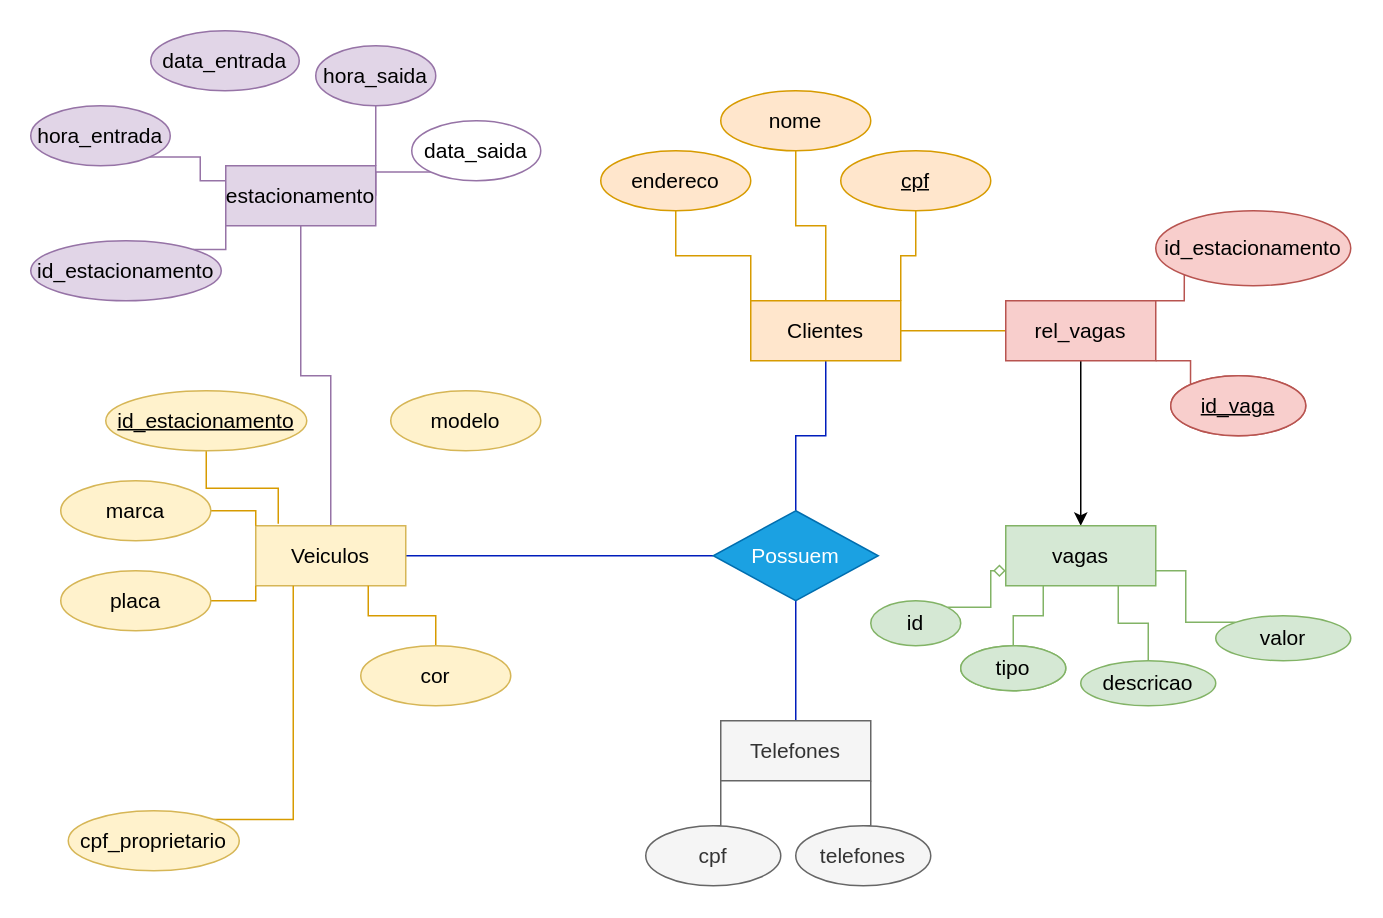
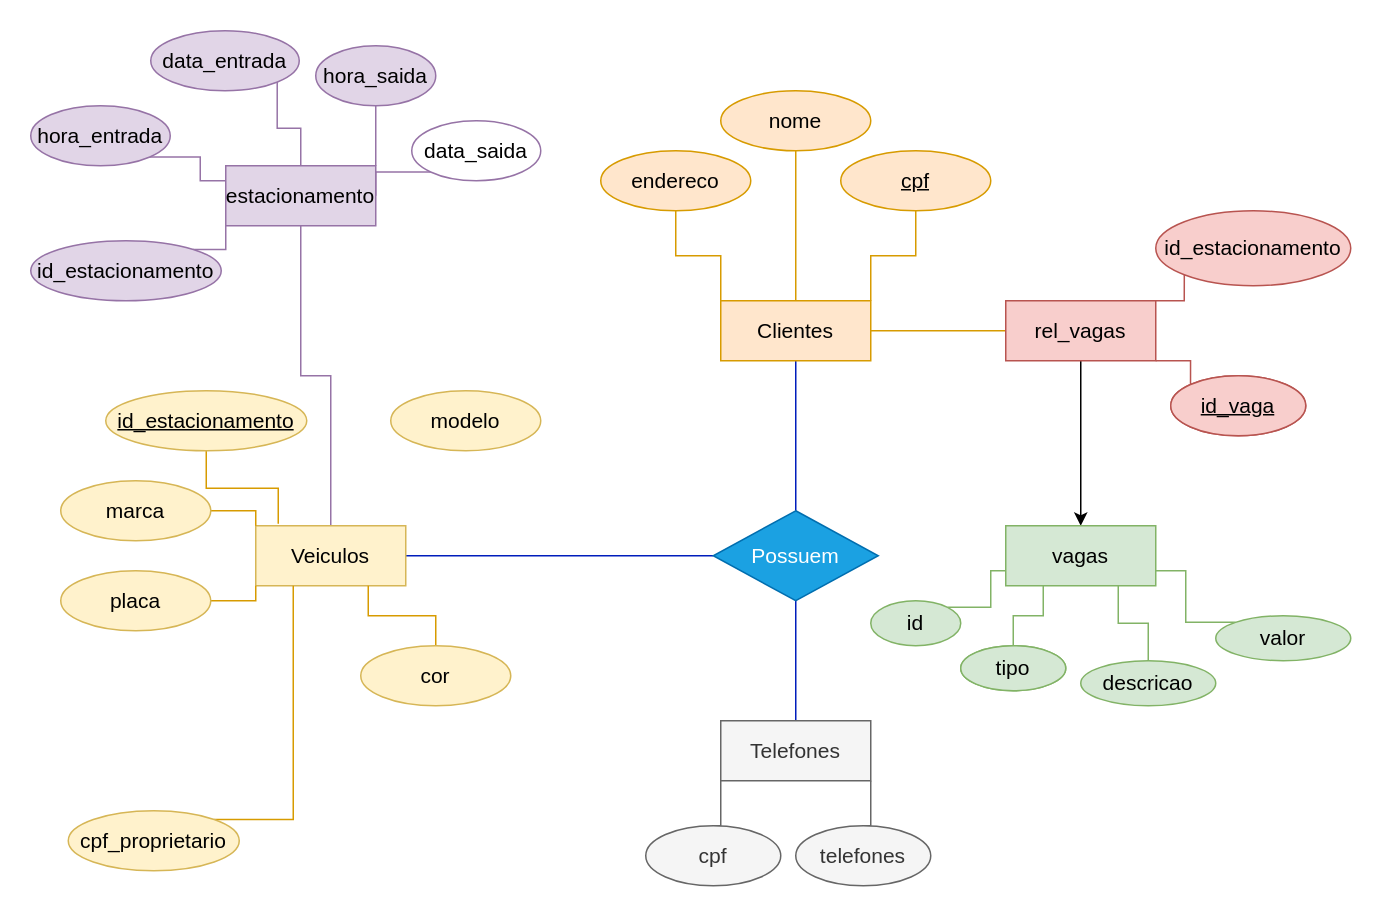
edge "data_entrada" -- "estacionamento": added
node "Clientes": moved (826, 331) -> (796, 331)
edge "id" -> "vagas": arrowhead diamond -> none
